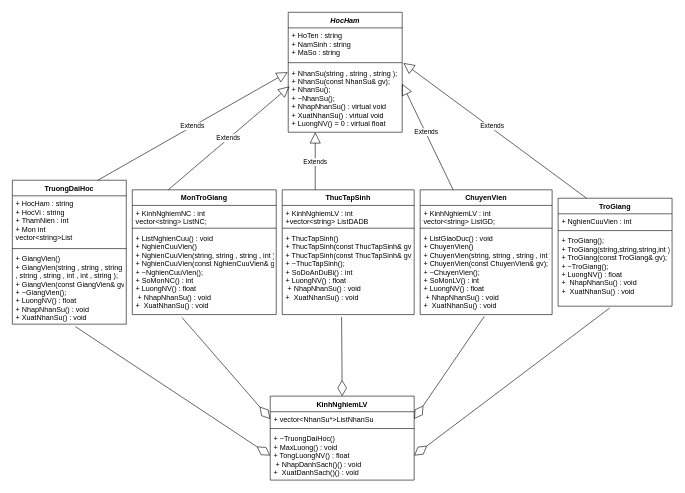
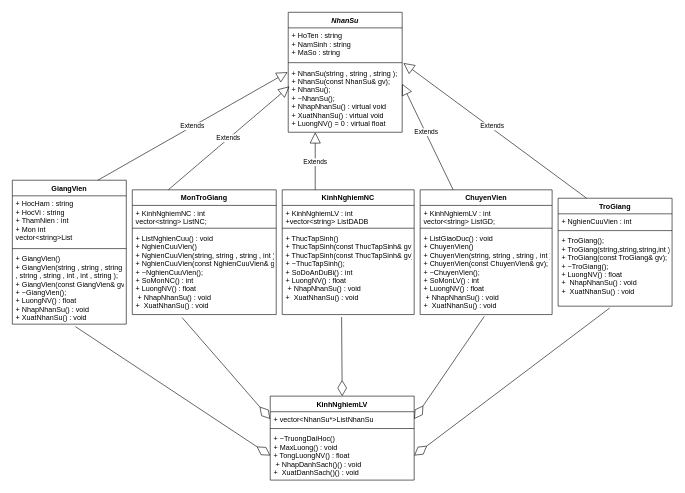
node "HocHam": label "HocHam" -> "NhanSu"
node "TruongDaiHoc": label "TruongDaiHoc" -> "GiangVien"
node "ThucTapSinh": label "ThucTapSinh" -> "KinhNghiemNC"
